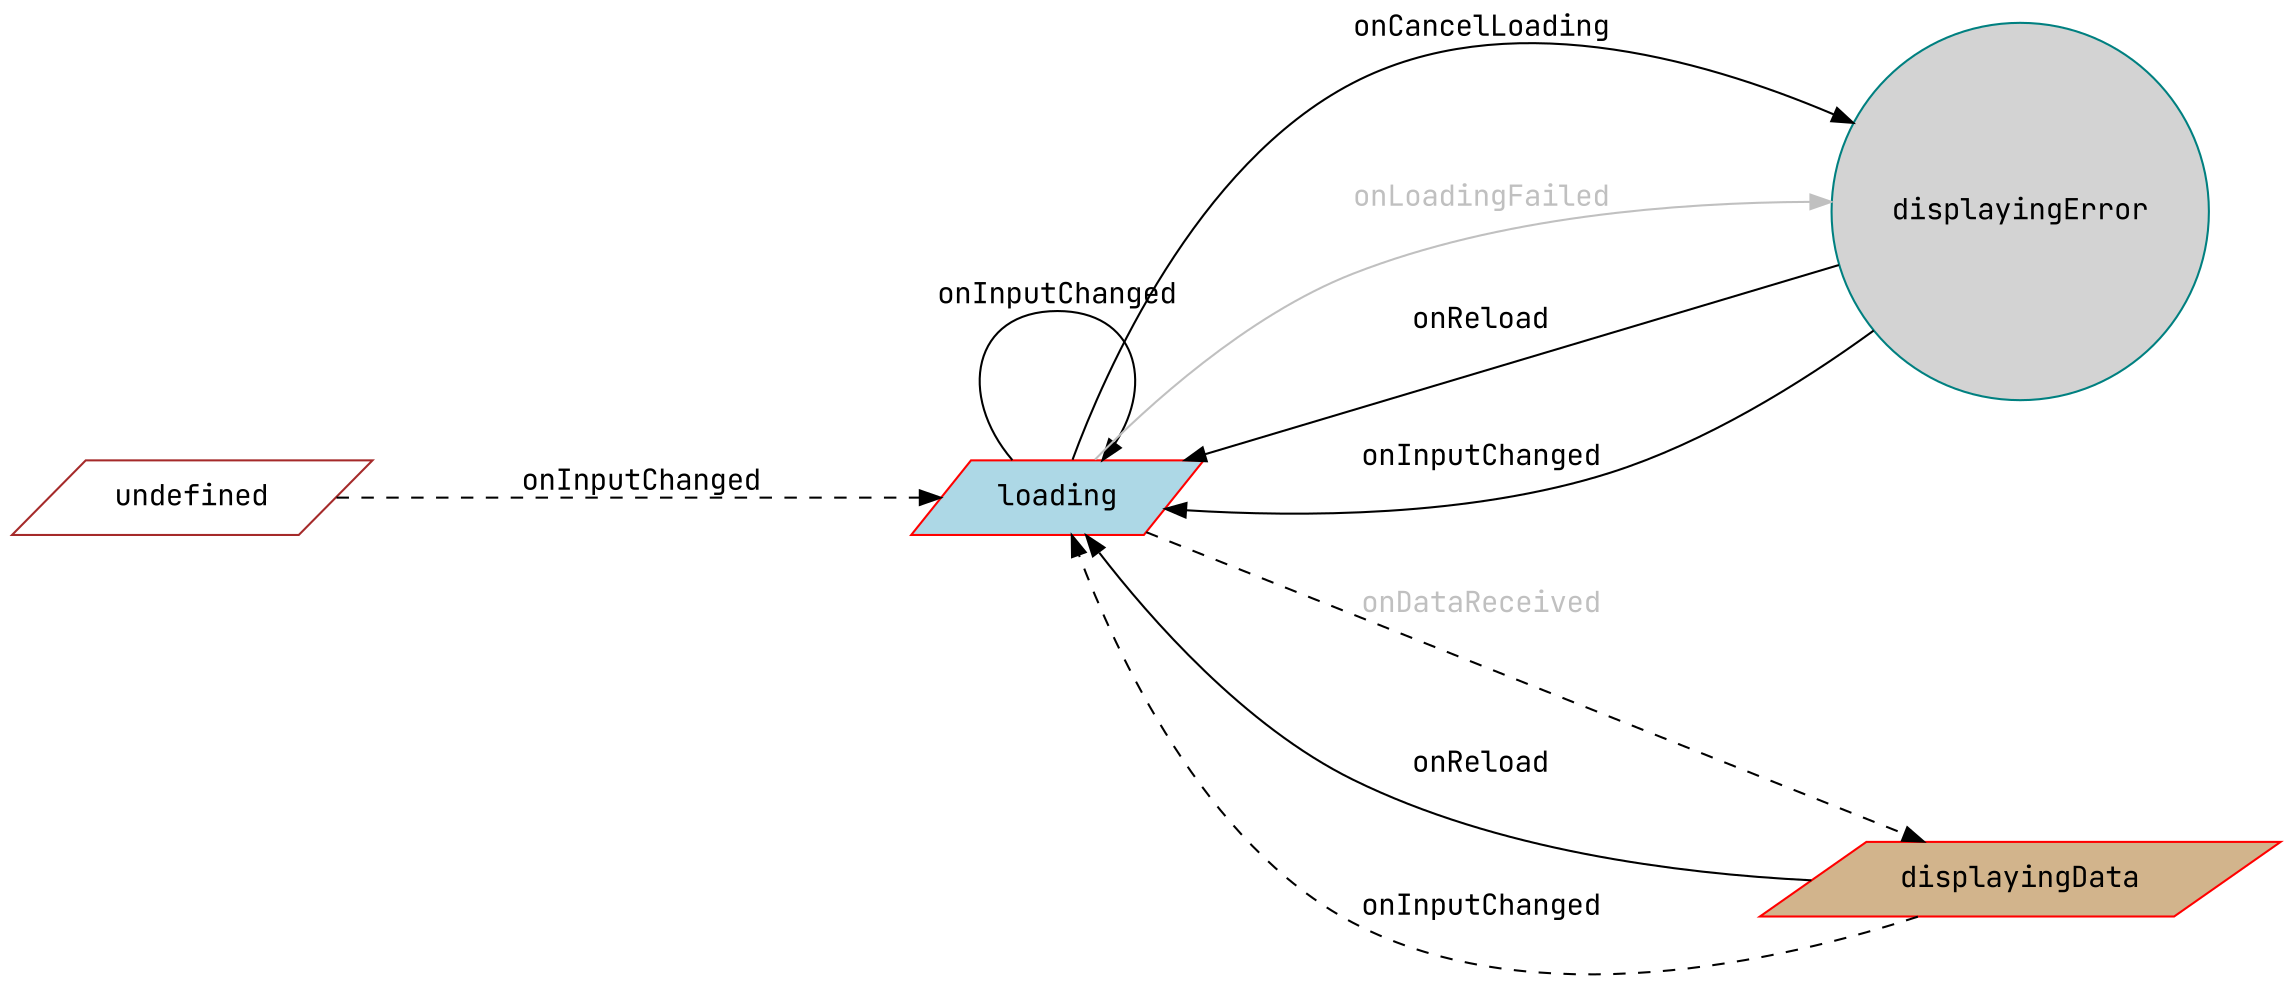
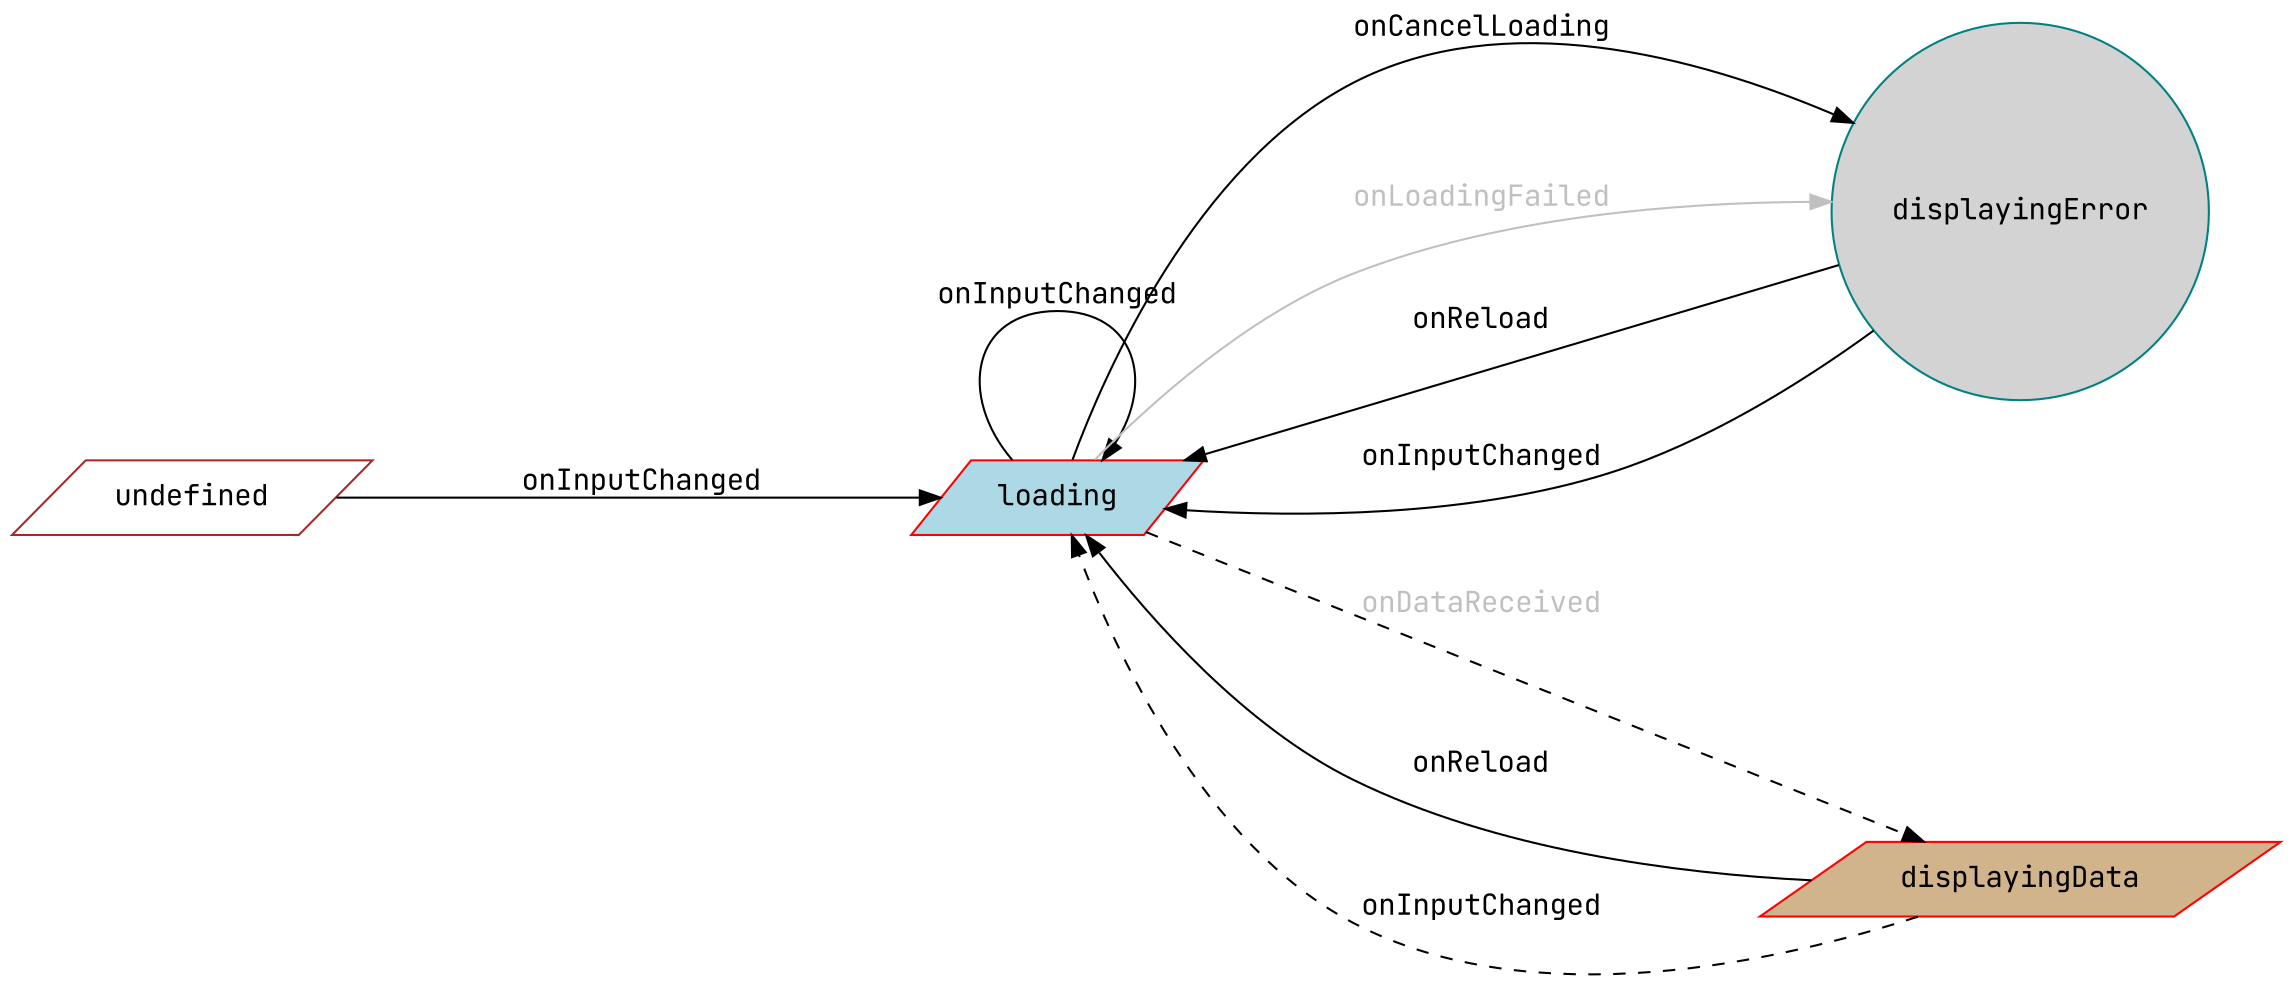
edge "undefined" -> "loading": style dashed -> solid
